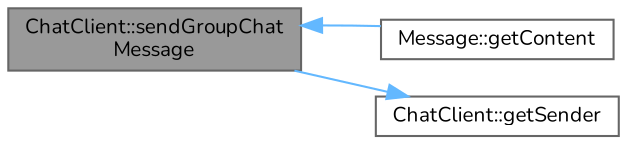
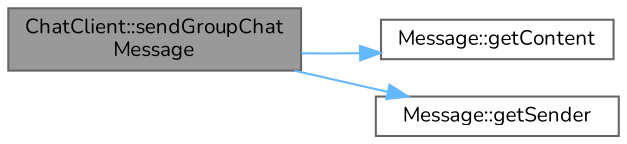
edge "Message::getContent" -> "ChatClient::sendGroupChat Message": reversed
node "ChatClient::getSender": label "ChatClient::getSender" -> "Message::getSender"
